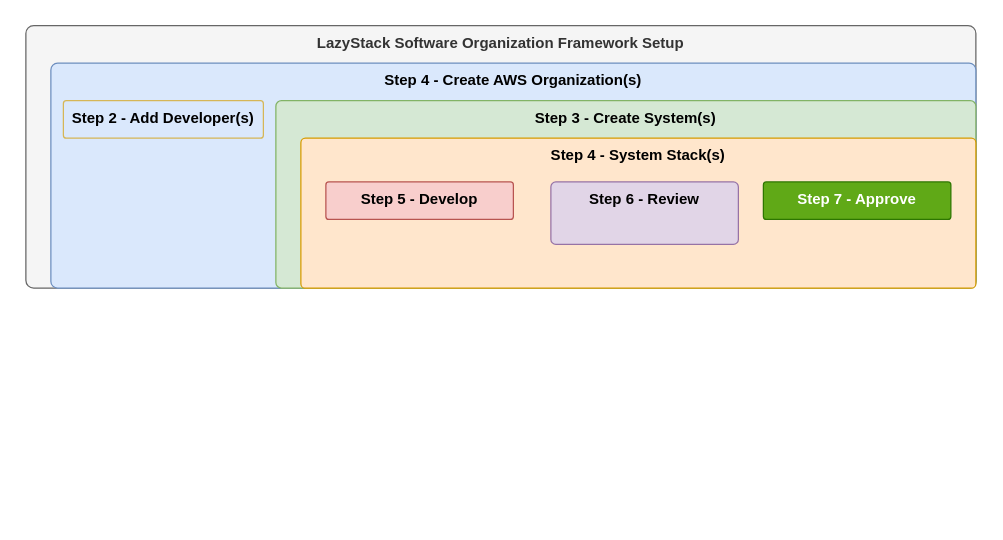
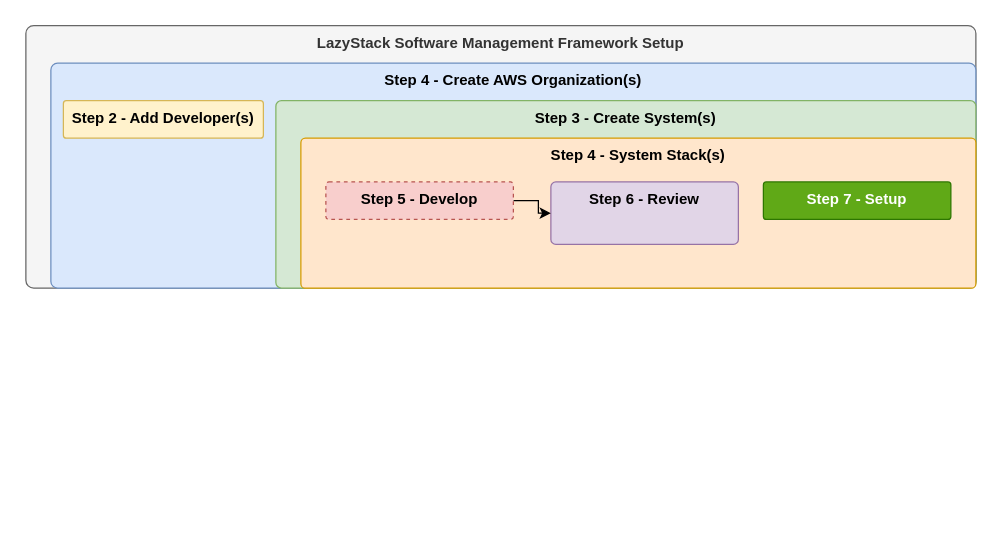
node "LazyStack Software Organization Framework Setup": label "LazyStack Software Organization Framework Setup" -> "LazyStack Software Management Framework Setup"
node "Step 2 - Add Developer(s)": fillcolor #dae8fc -> #fff2cc
node "Step 7 - Approve": label "Step 7 - Approve" -> "Step 7 - Setup"
node "Step 5 - Develop": style solid -> dashed
edge "Step 5 - Develop" -> "Step 6 - Review": added
